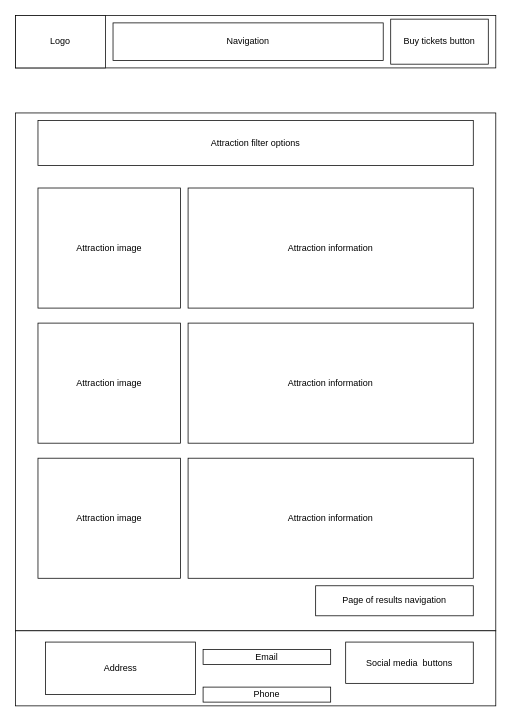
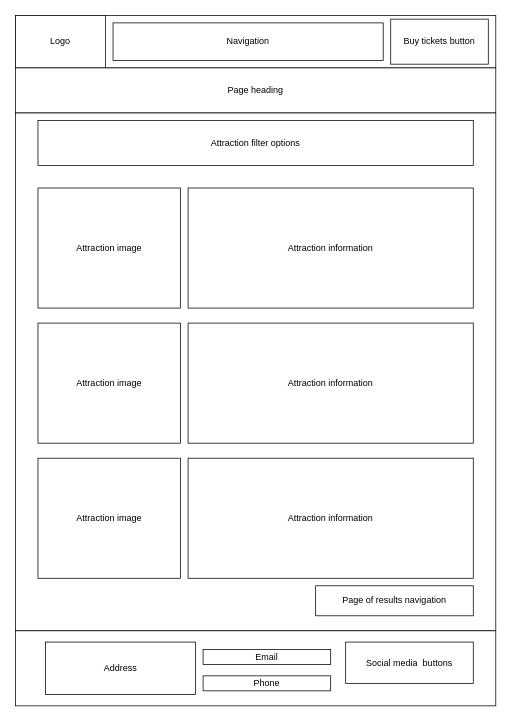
node "Page heading": added
node "Phone": moved (267, 694) -> (267, 683)
